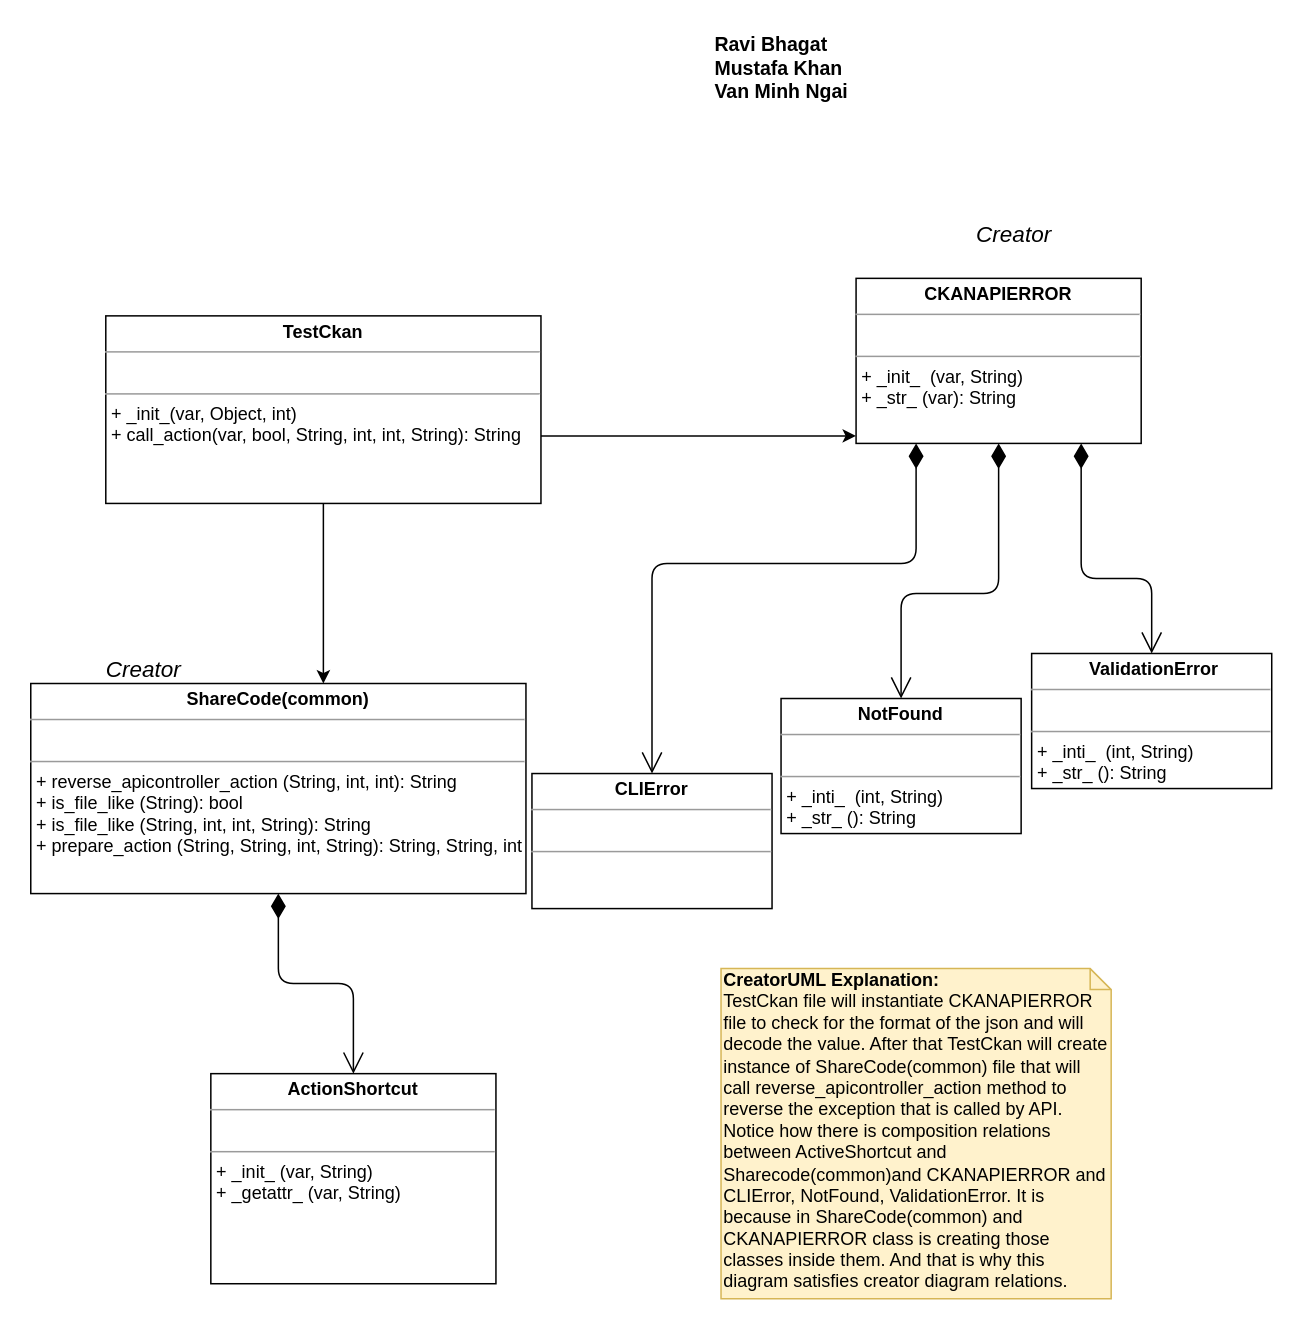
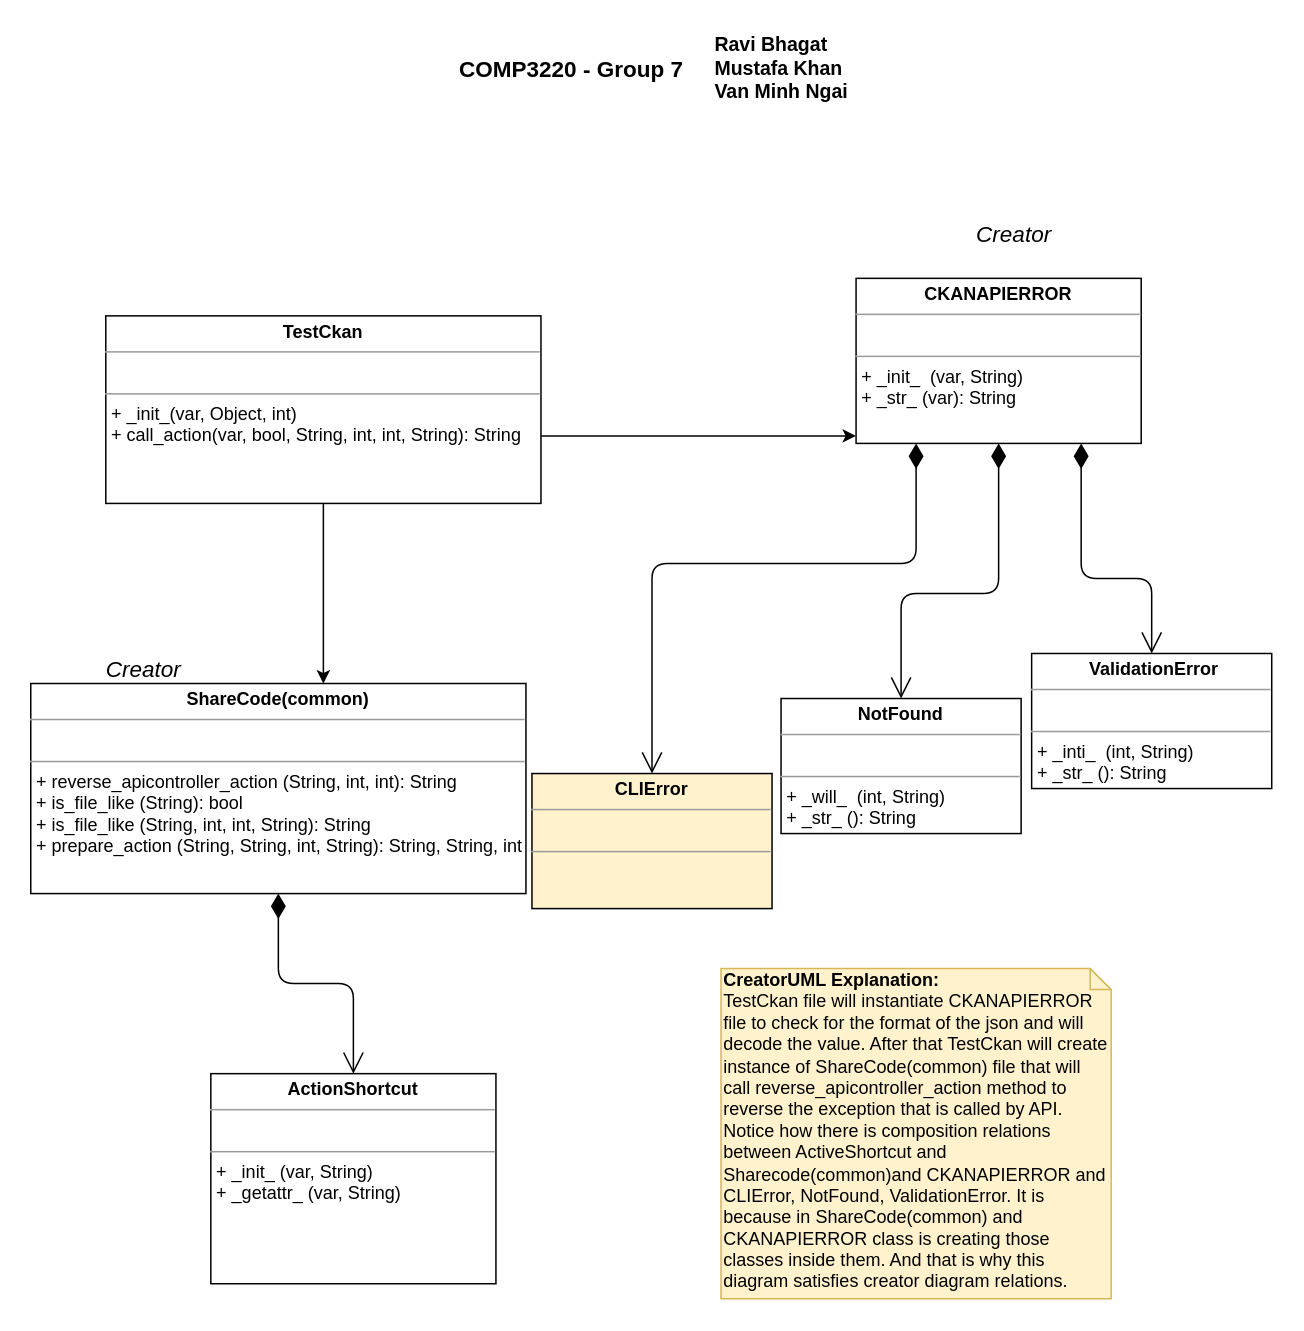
node "COMP3220 - Group 7": added
node "NotFound + _inti_ (int, String) + _str_ (): String": label "NotFound + _inti_ (int, String) + _str_ (): String" -> "NotFound + _will_ (int, String) + _str_ (): String"
node "CLIError": fillcolor #ffffff -> #fff2cc
